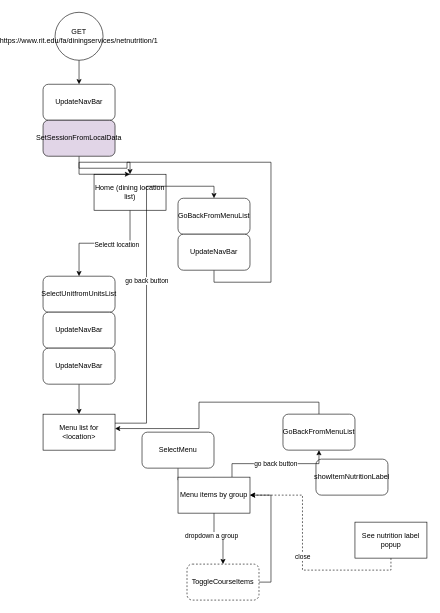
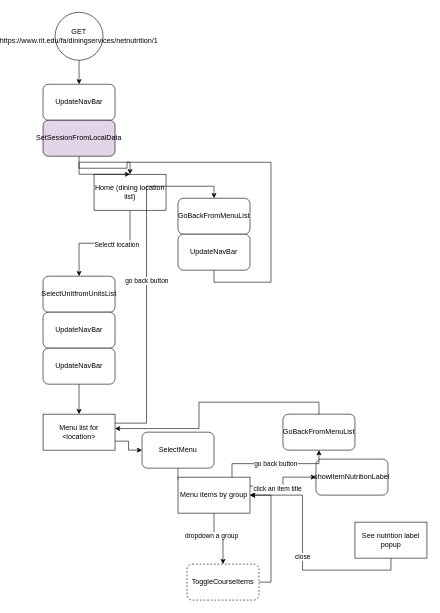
edge "Menu list for <location>" -> "SelectMenu": added
edge "Menu items by group" -> "showItemNutritionLabel": added, label "click an item title"
edge "See nutrition label popup" -> "Menu items by group": style dashed -> solid
